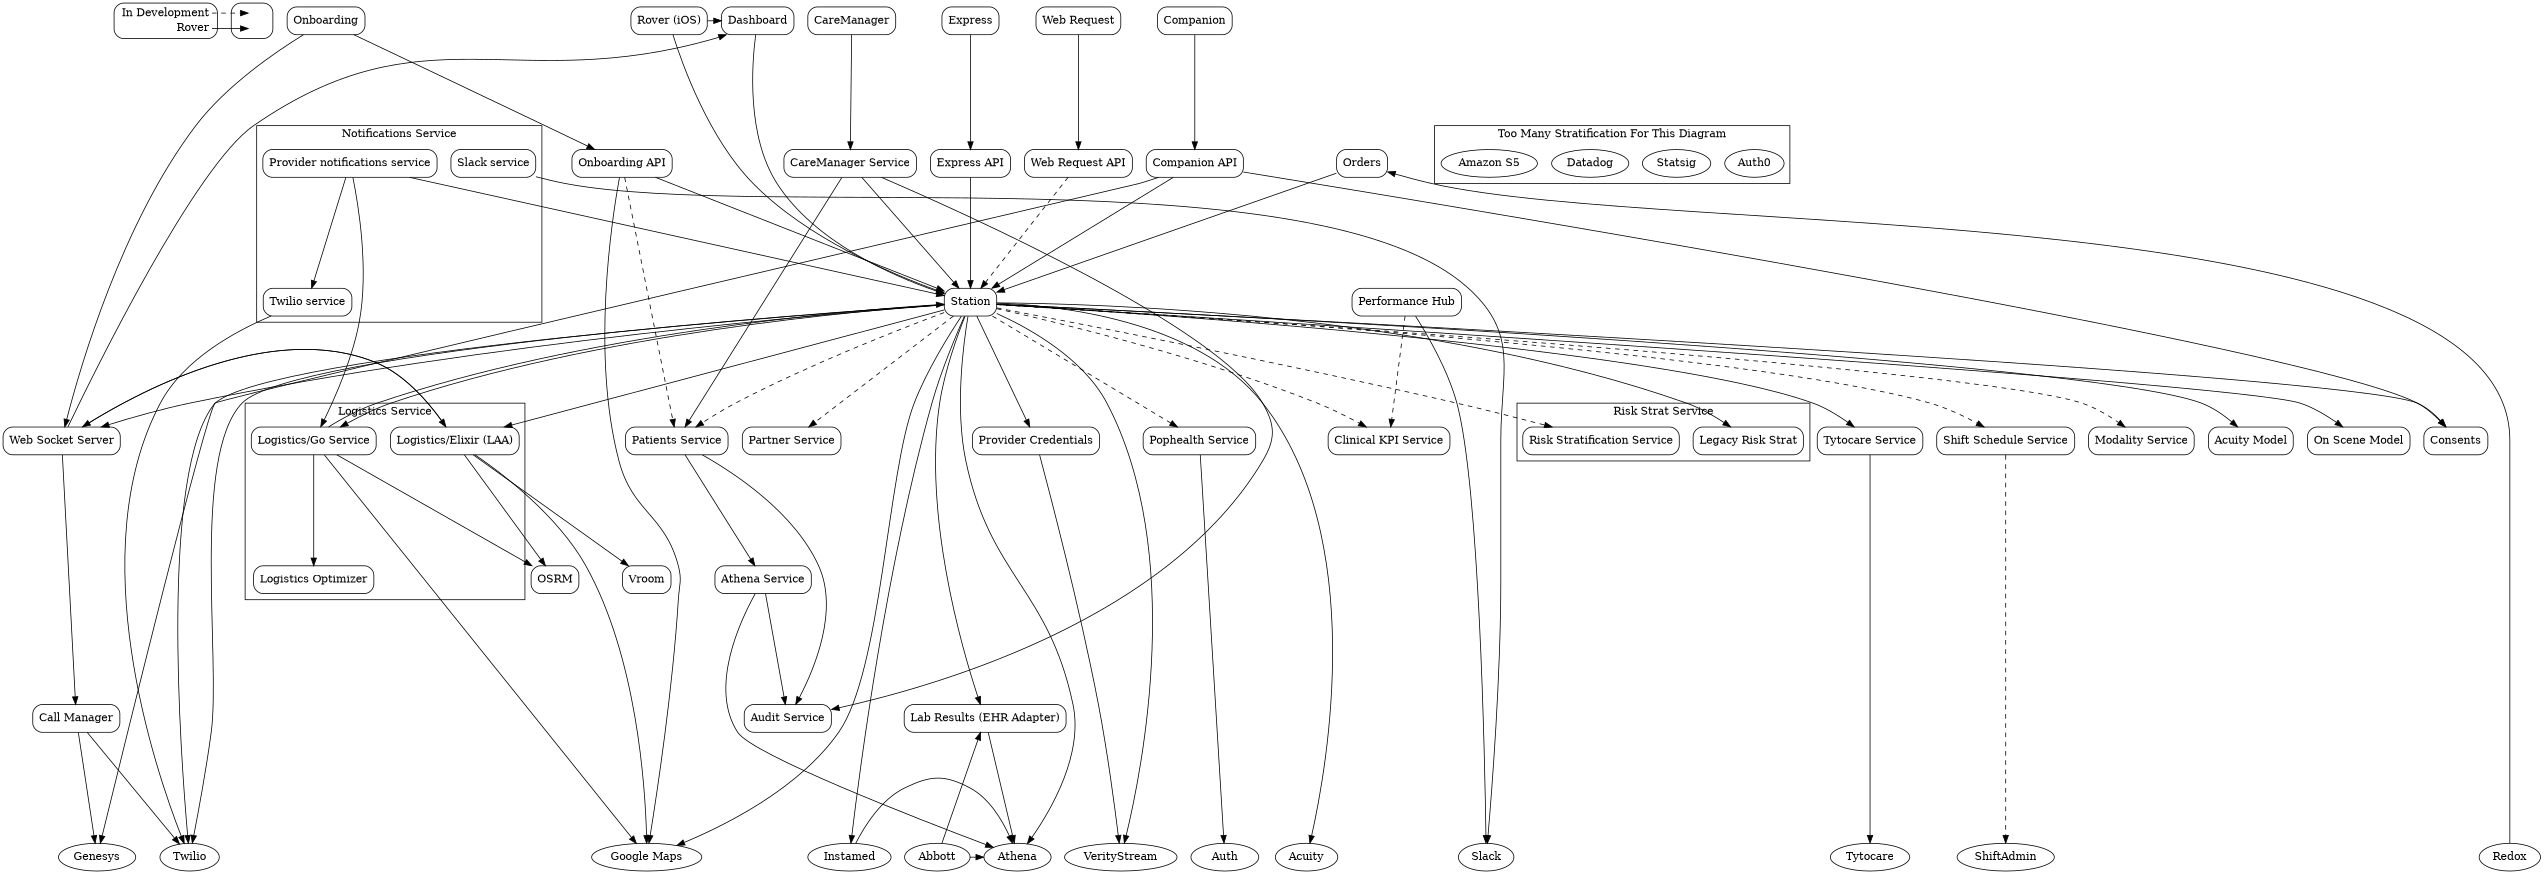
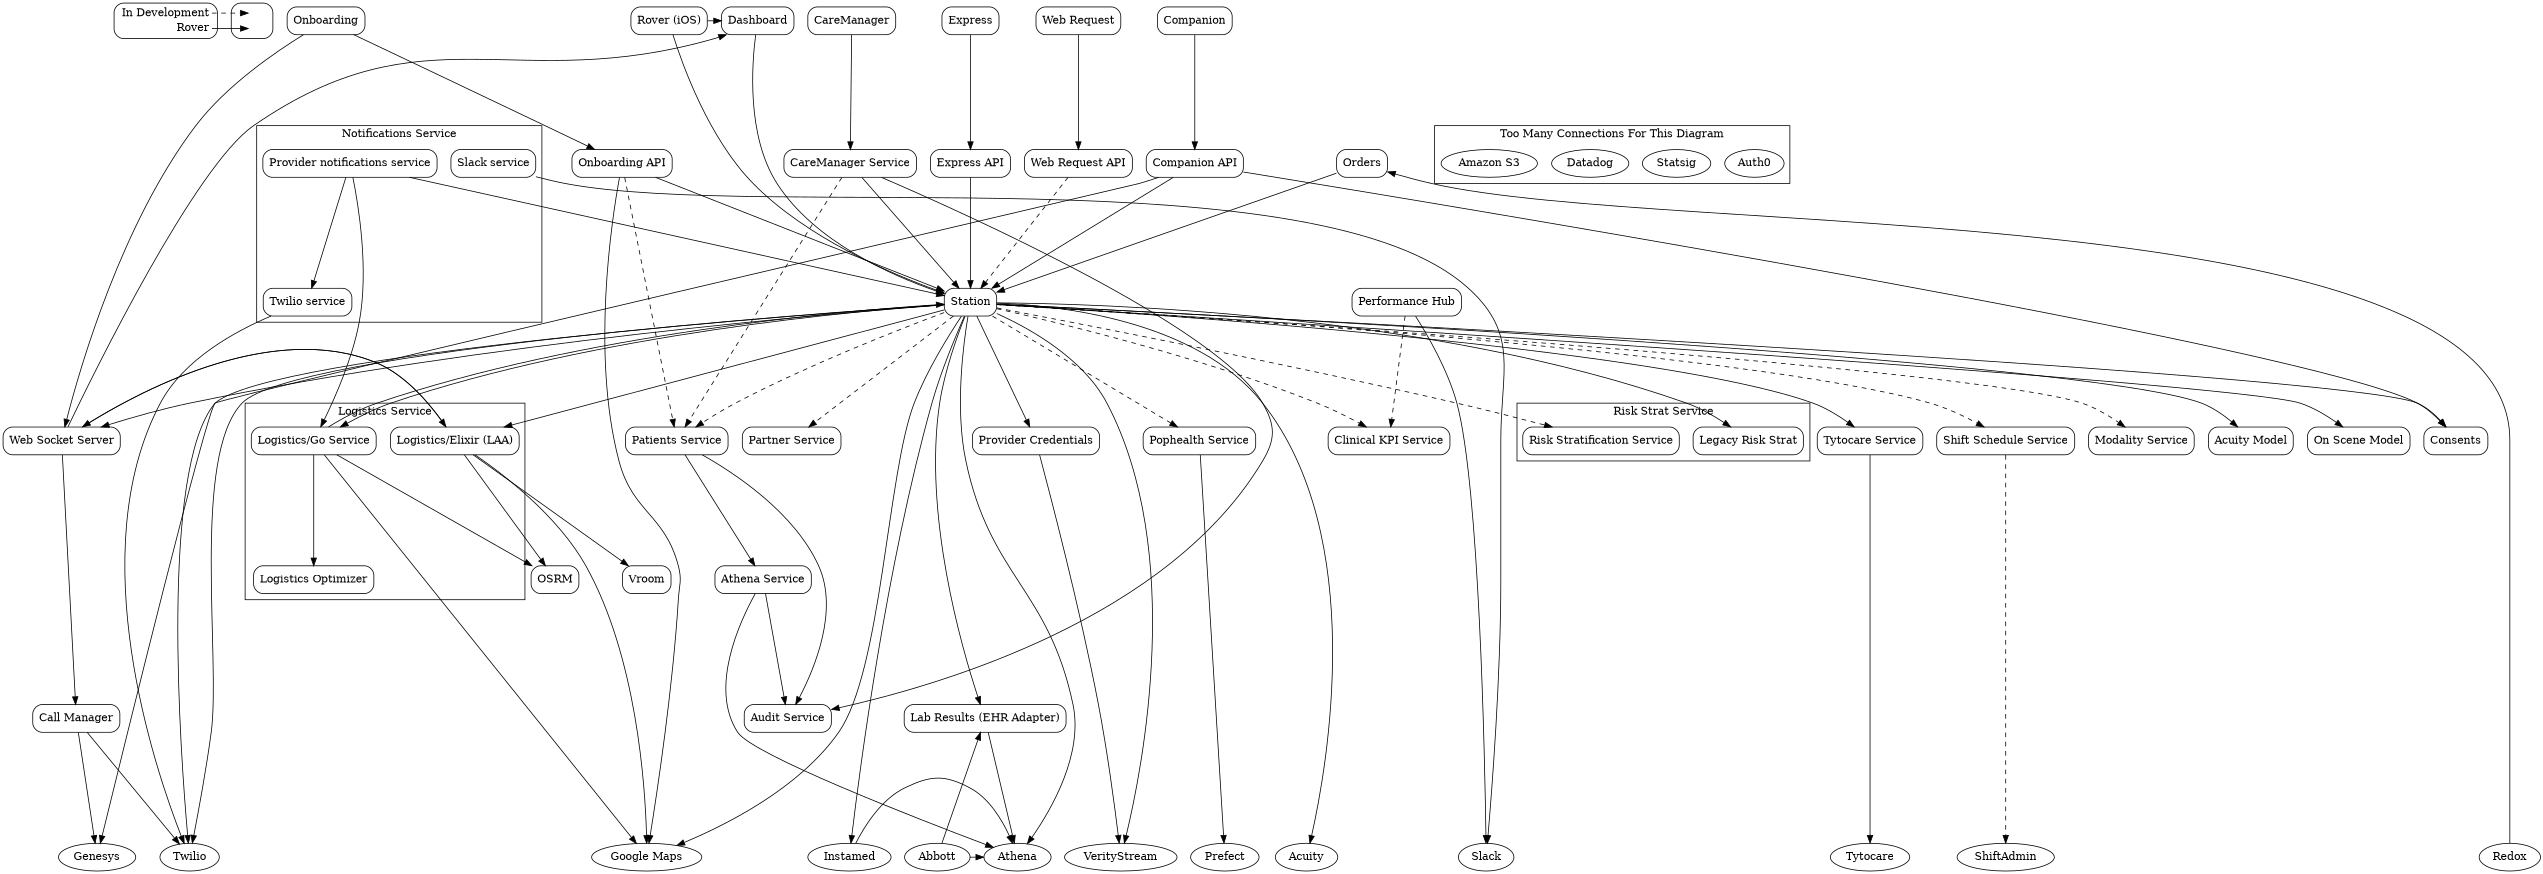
cluster "Too Many Stratification For This Diagram": label "Too Many Stratification For This Diagram" -> "Too Many Connections For This Diagram"
node "Amazon S5": label "Amazon S5" -> "Amazon S3"
edge "CareManager Service" -> "Patients Service": style solid -> dashed
node "Auth": label "Auth" -> "Prefect"
